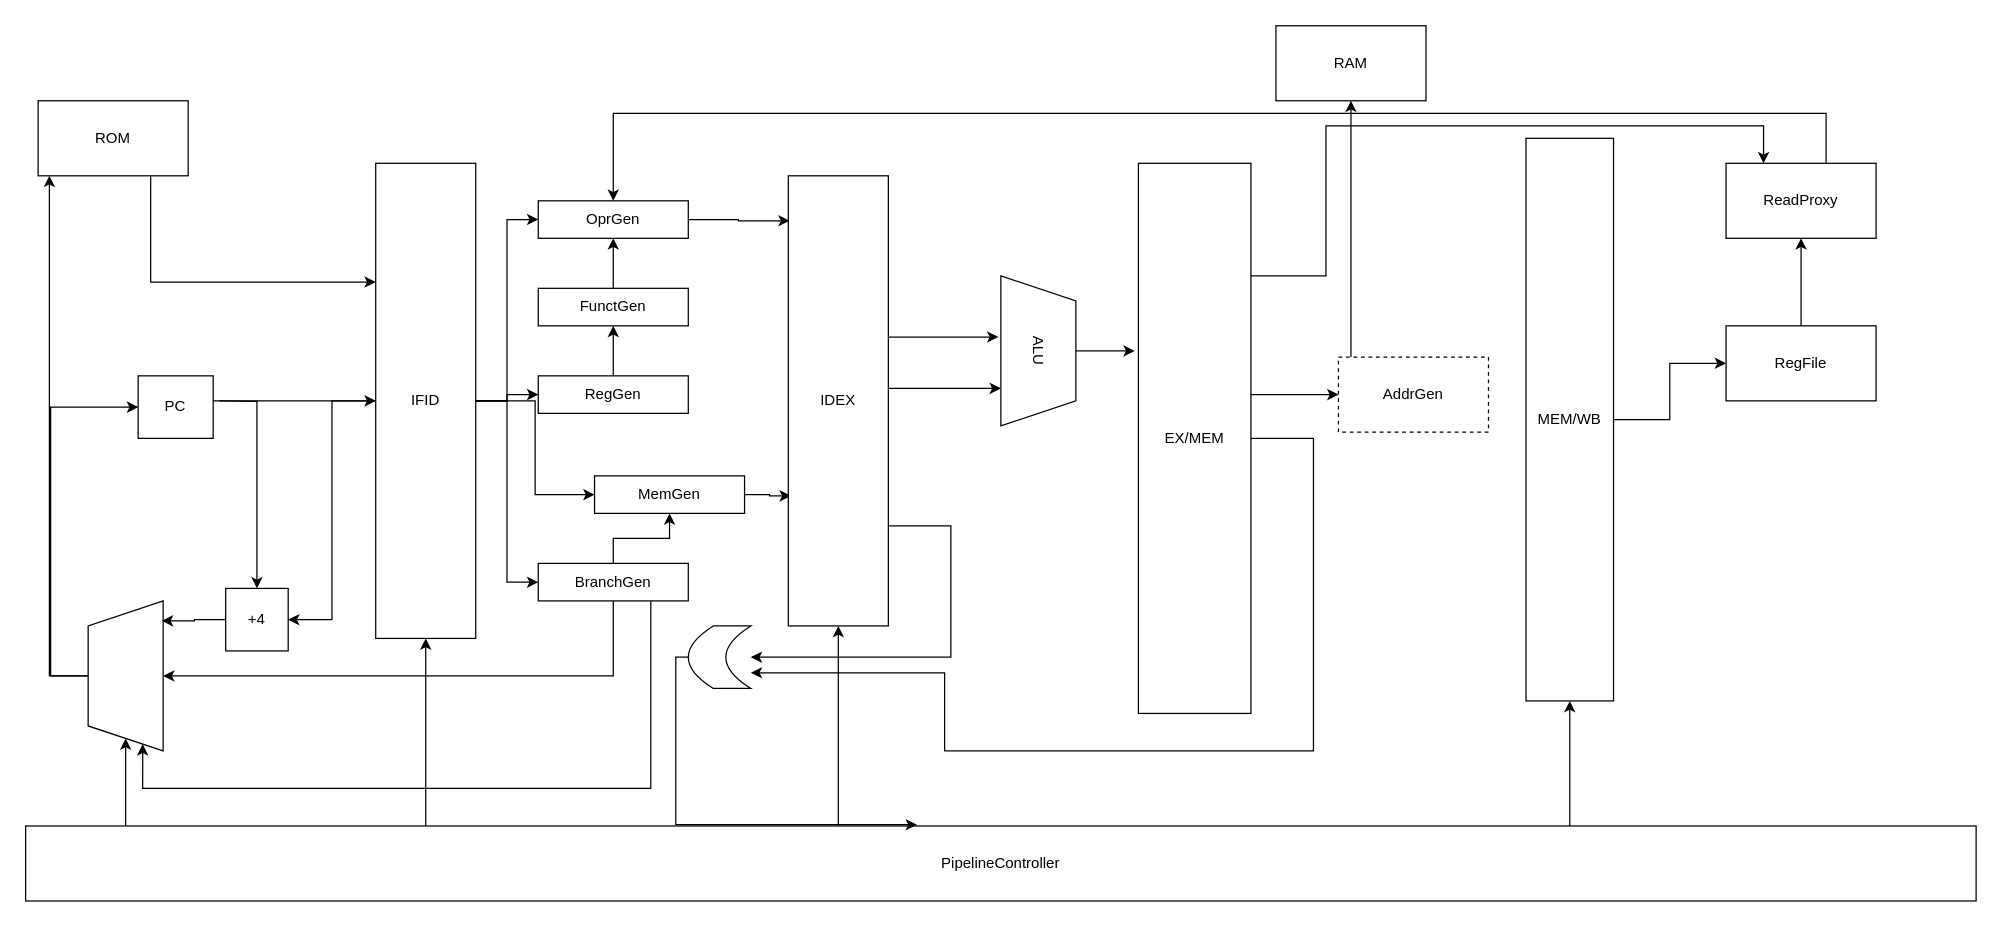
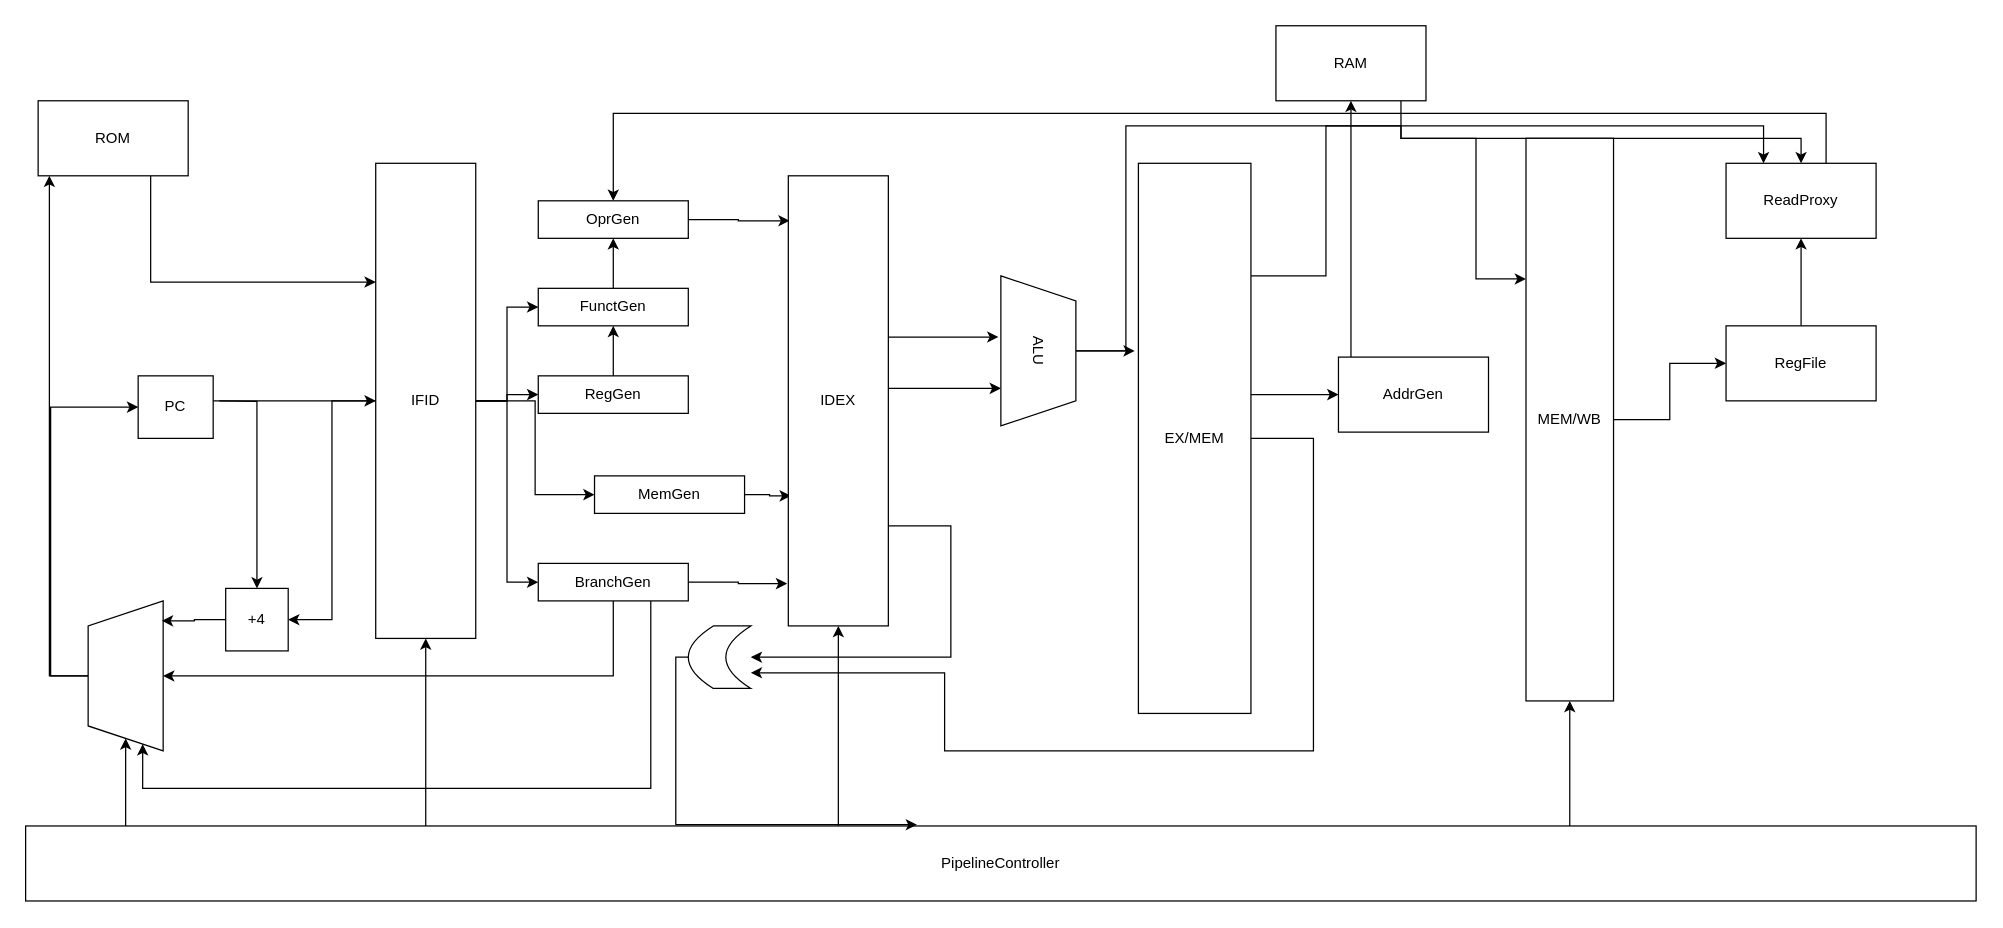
edge "ALU" -> "ReadProxy": added
edge "RAM" -> "MEM/WB": added
edge "IFID" -> "OprGen": now "IFID" -> "FunctGen"
node "AddrGen": style dashed -> solid
edge "BranchGen" -> "MemGen": now "BranchGen" -> "IDEX"
